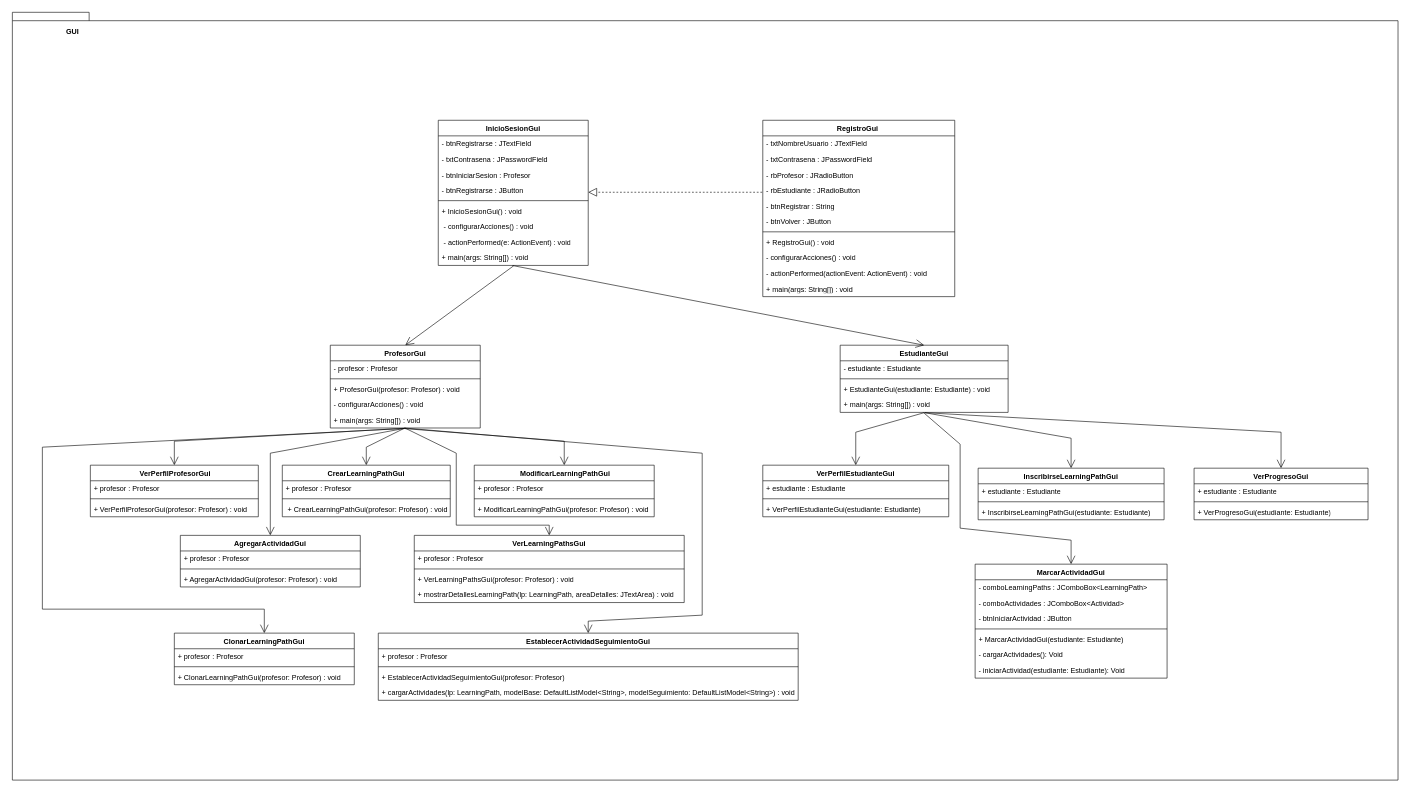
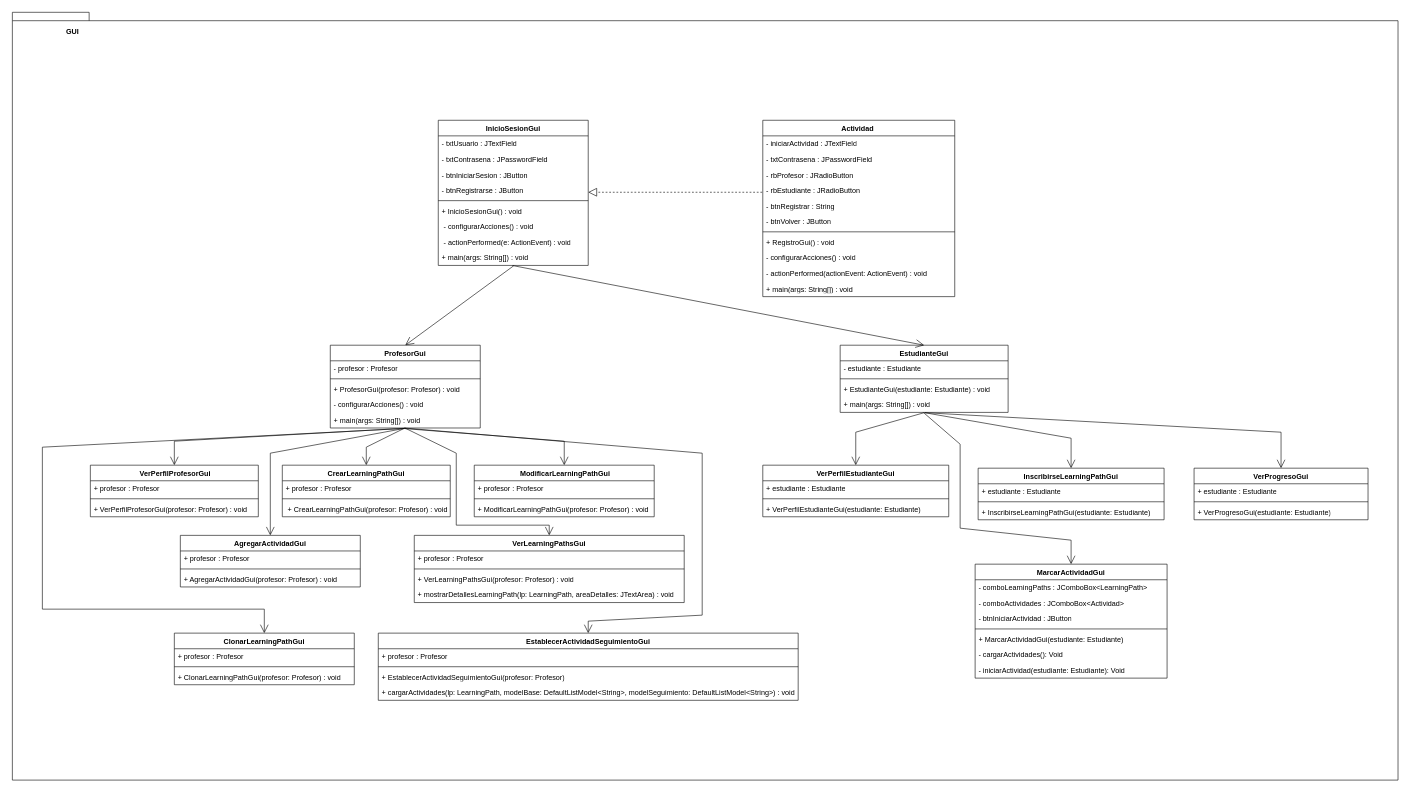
node "RegistroGui": label "RegistroGui" -> "Actividad"
node "- btnRegistrarse : JTextField": label "- btnRegistrarse : JTextField" -> "- txtUsuario : JTextField"
node "- txtNombreUsuario : JTextField": label "- txtNombreUsuario : JTextField" -> "- iniciarActividad : JTextField"
node "- btnIniciarSesion : Profesor": label "- btnIniciarSesion : Profesor" -> "- btnIniciarSesion : JButton"
